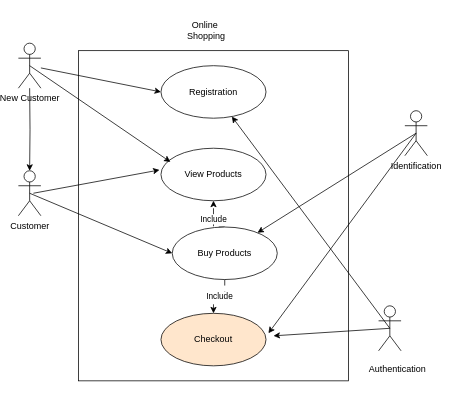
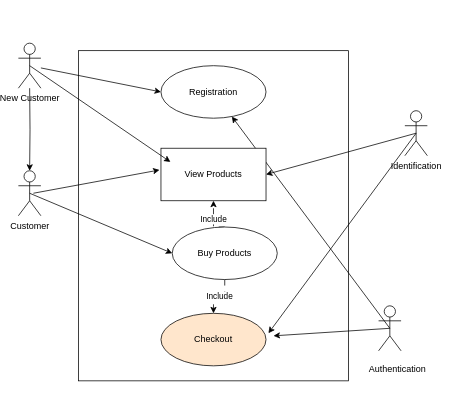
node "Online Shopping": removed
node "View Products": shape ellipse -> rectangle
edge "Identification" -> "Buy Products": now "Identification" -> "View Products"
